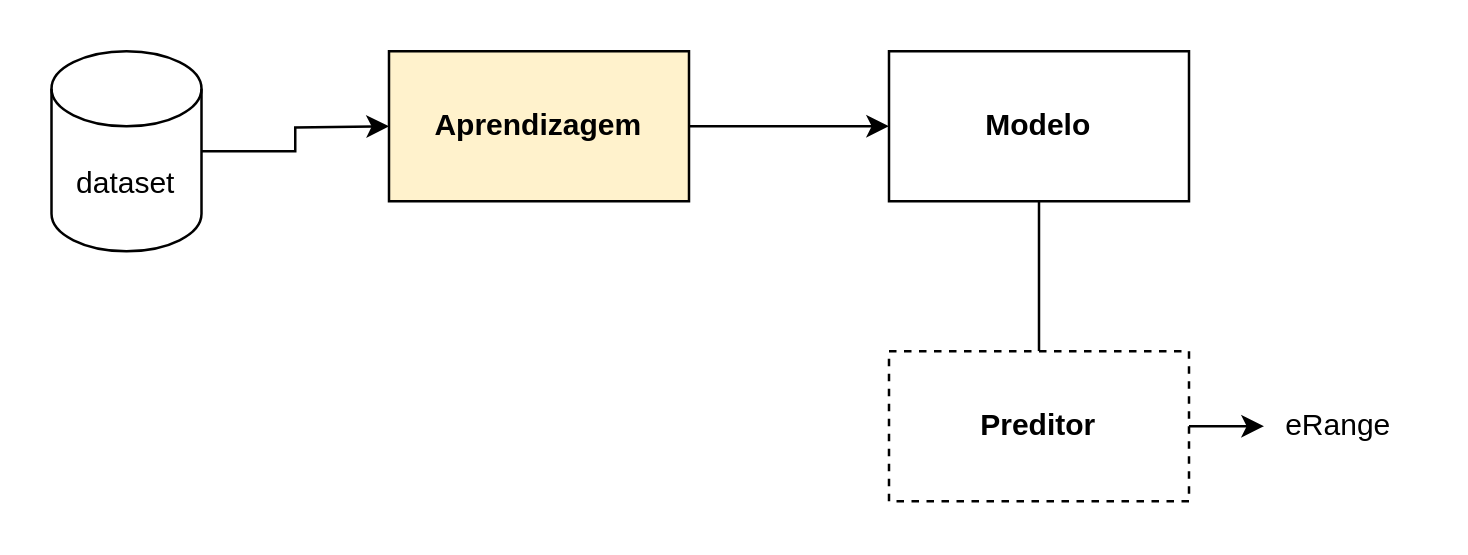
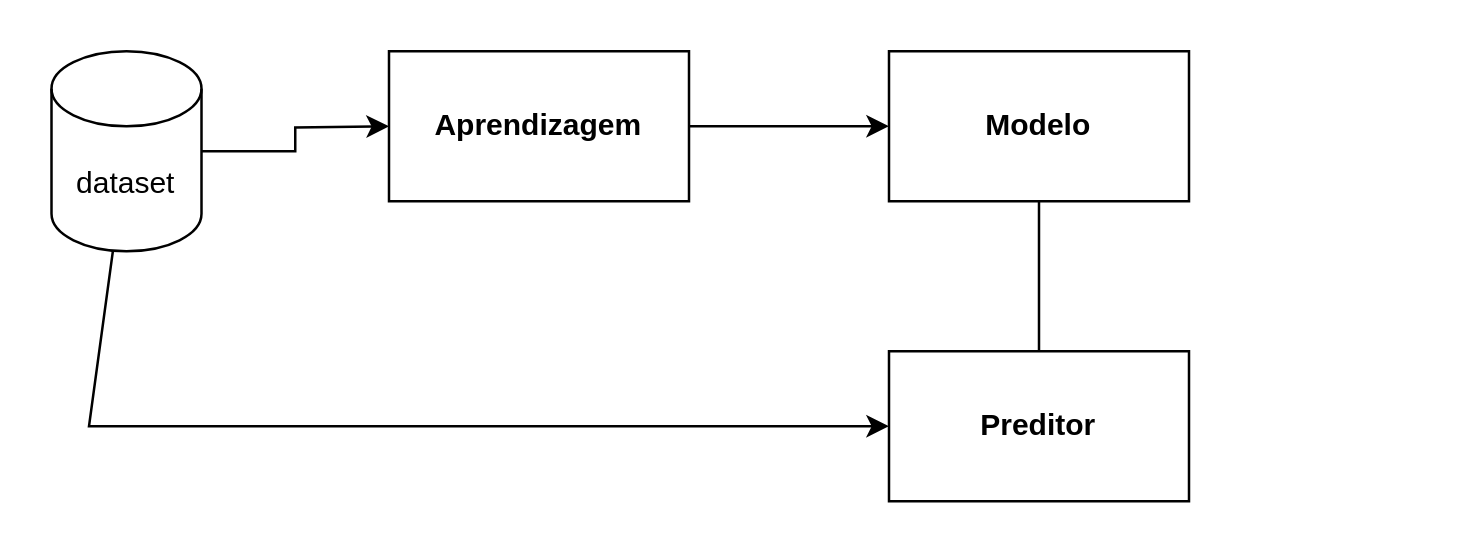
node "Aprendizagem": fillcolor #fff2cc -> #ffffff
edge "dataset" -> "Preditor": added
node "Preditor": style dashed -> solid
edge "Preditor" -> "eRange": removed
node "eRange": removed
